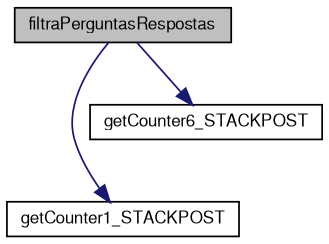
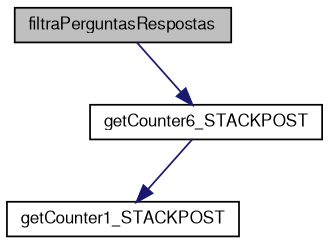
edge "filtraPerguntasRespostas" -> "getCounter1_STACKPOST": now "getCounter6_STACKPOST" -> "getCounter1_STACKPOST"
